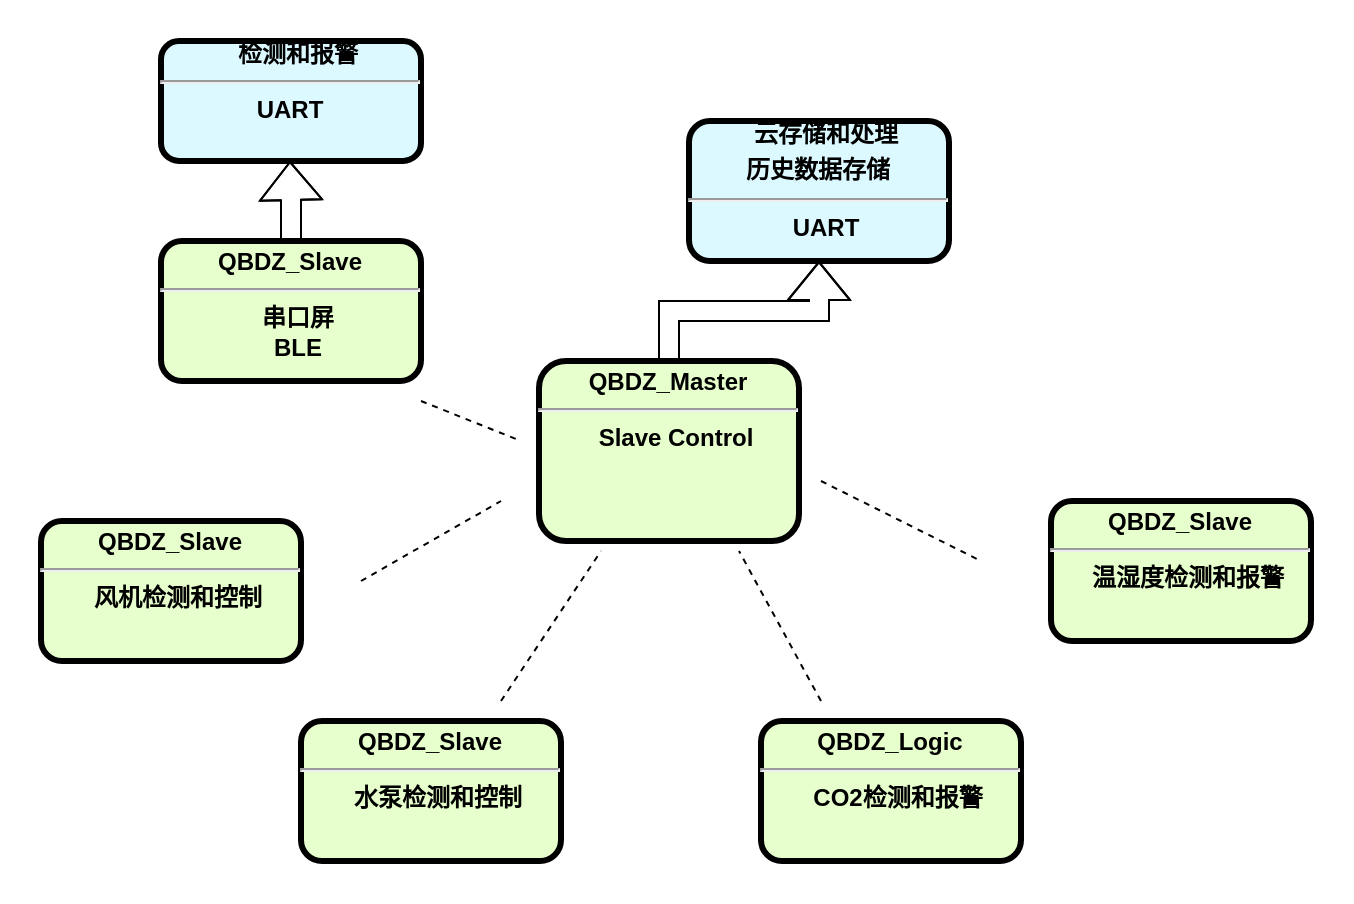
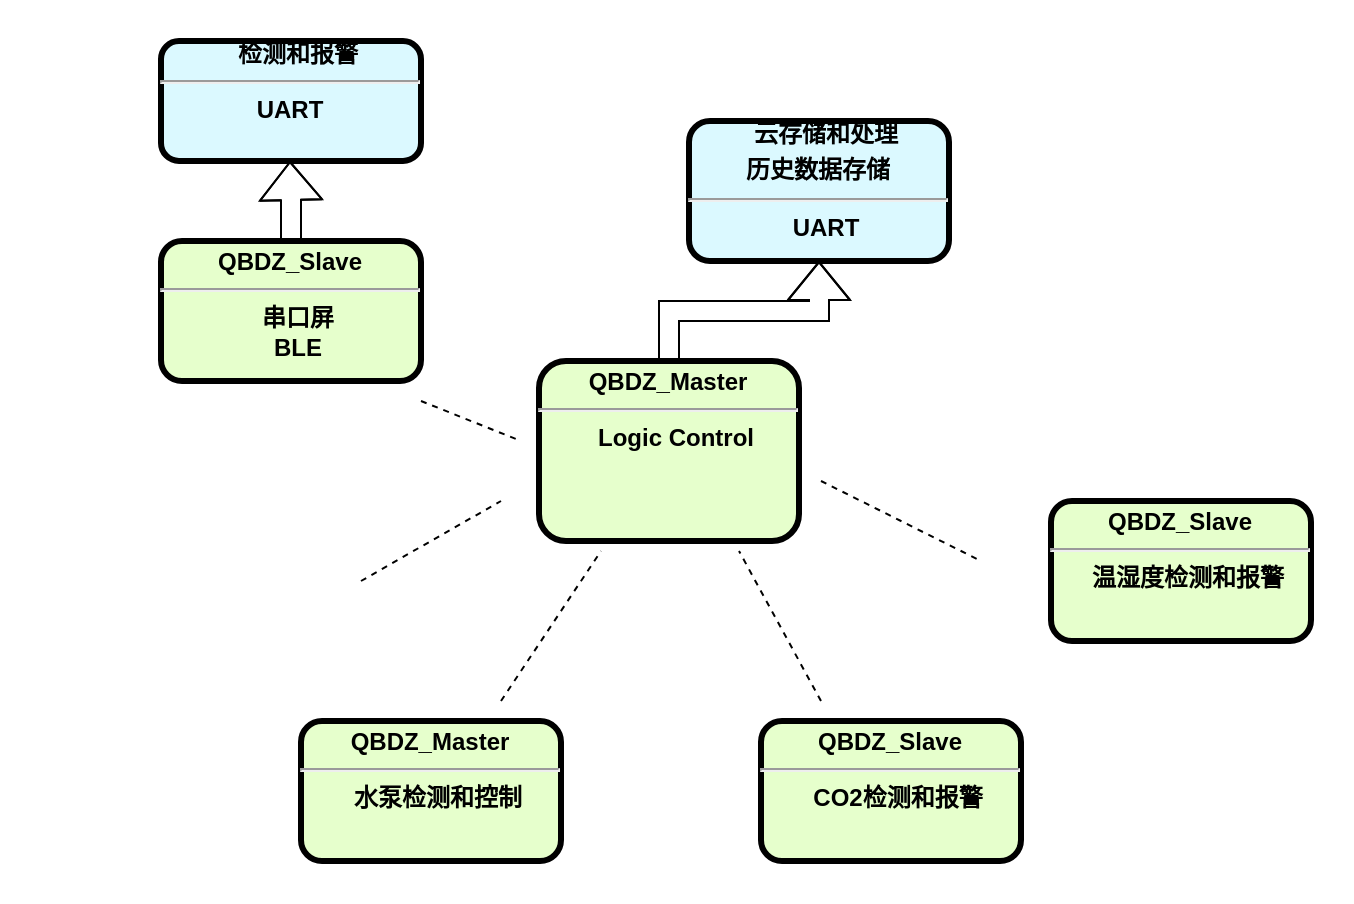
node "QBDZ_Master Slave Control": label "QBDZ_Master Slave Control" -> "QBDZ_Master Logic Control"
node "QBDZ_Slave 风机检测和控制": removed
node "QBDZ_Slave 水泵检测和控制": label "QBDZ_Slave 水泵检测和控制" -> "QBDZ_Master 水泵检测和控制"
node "QBDZ_Logic CO2检测和报警": label "QBDZ_Logic CO2检测和报警" -> "QBDZ_Slave CO2检测和报警"
